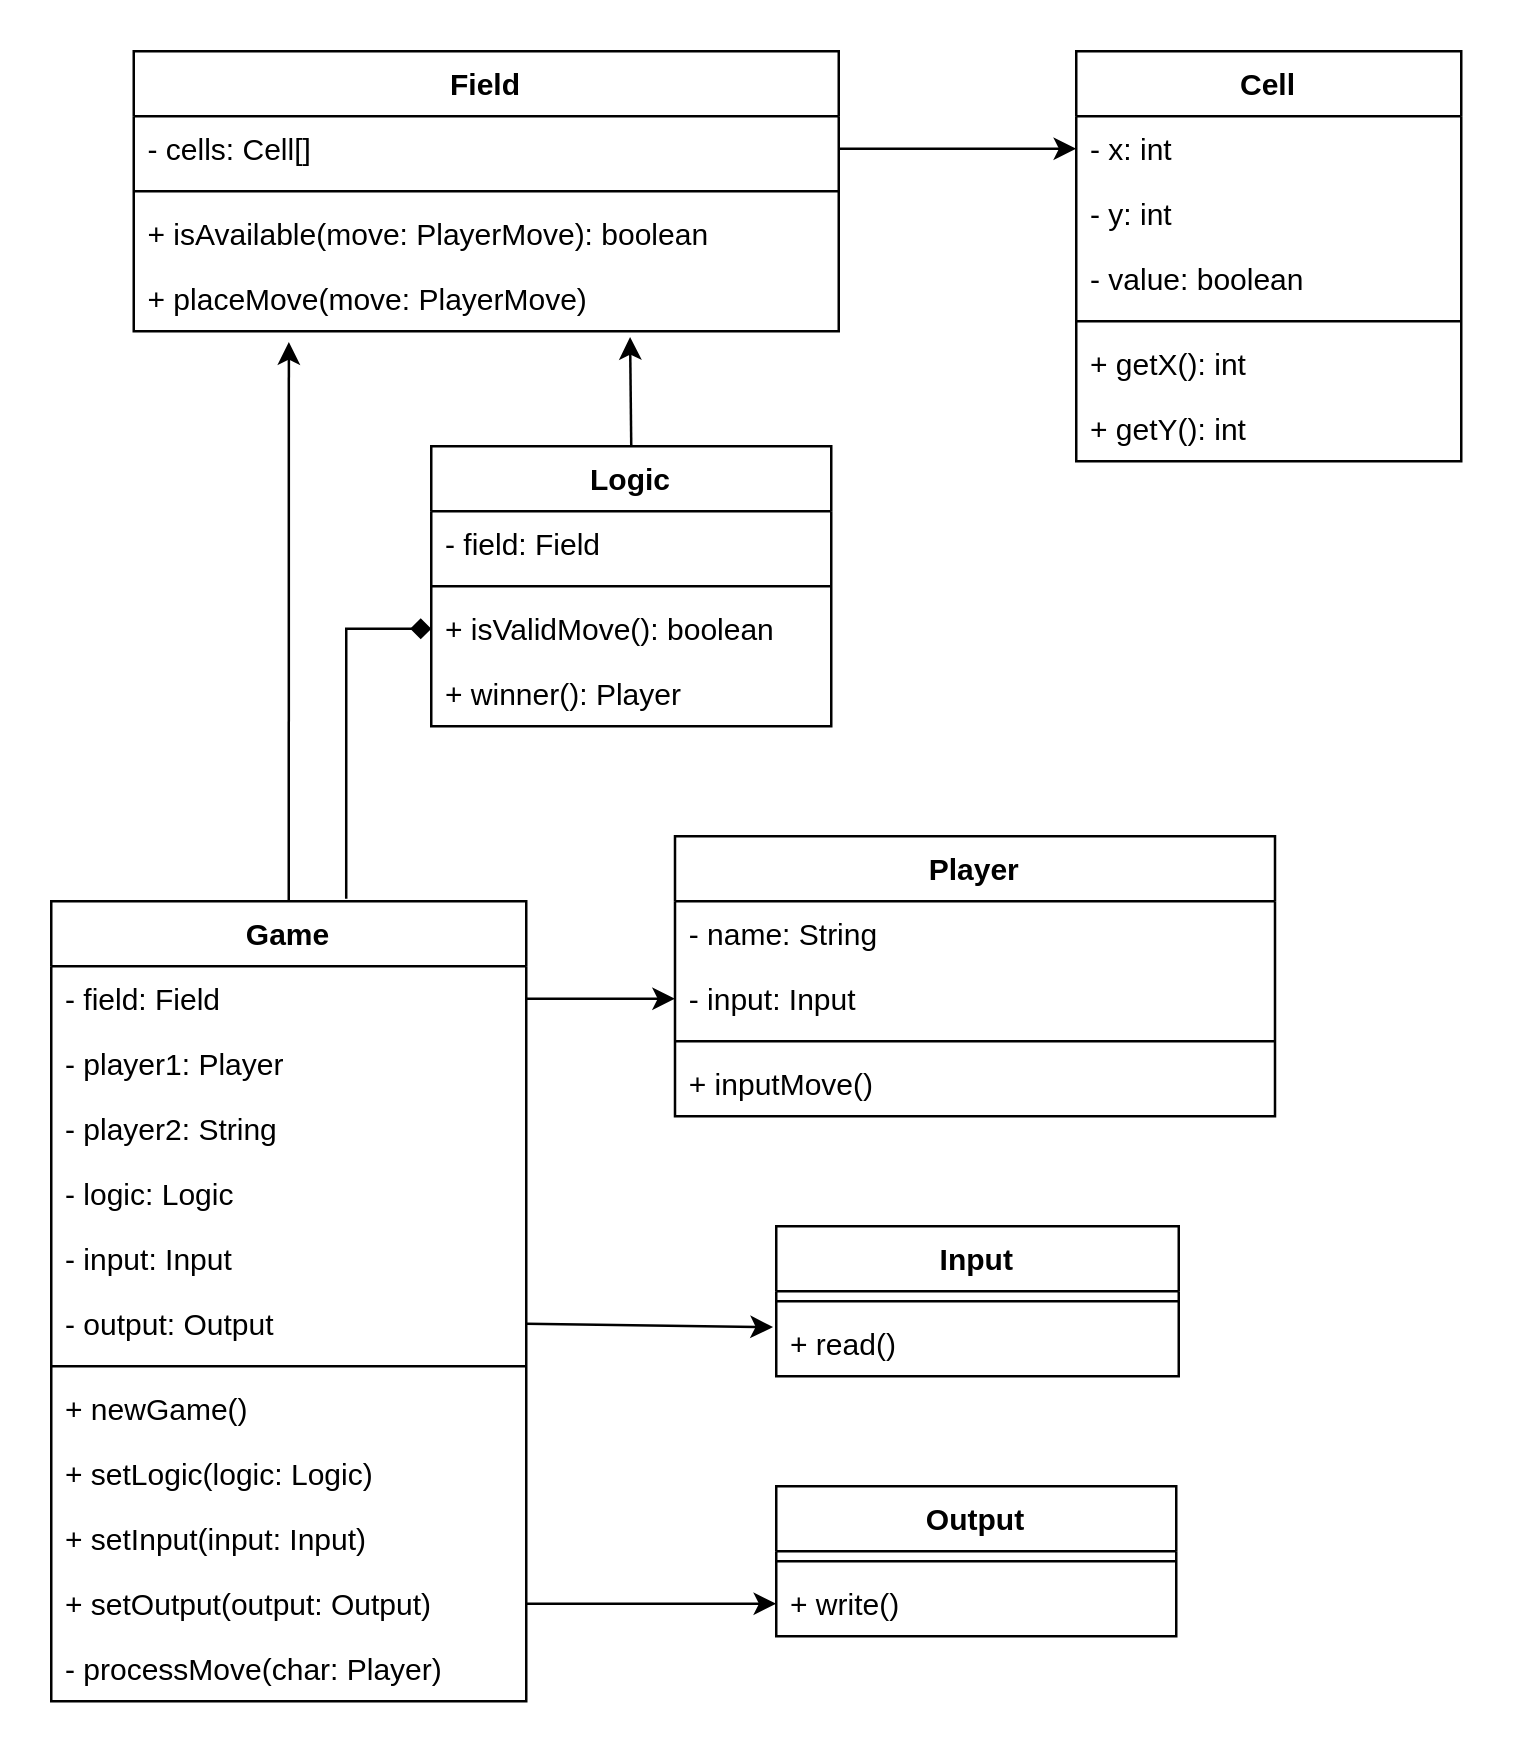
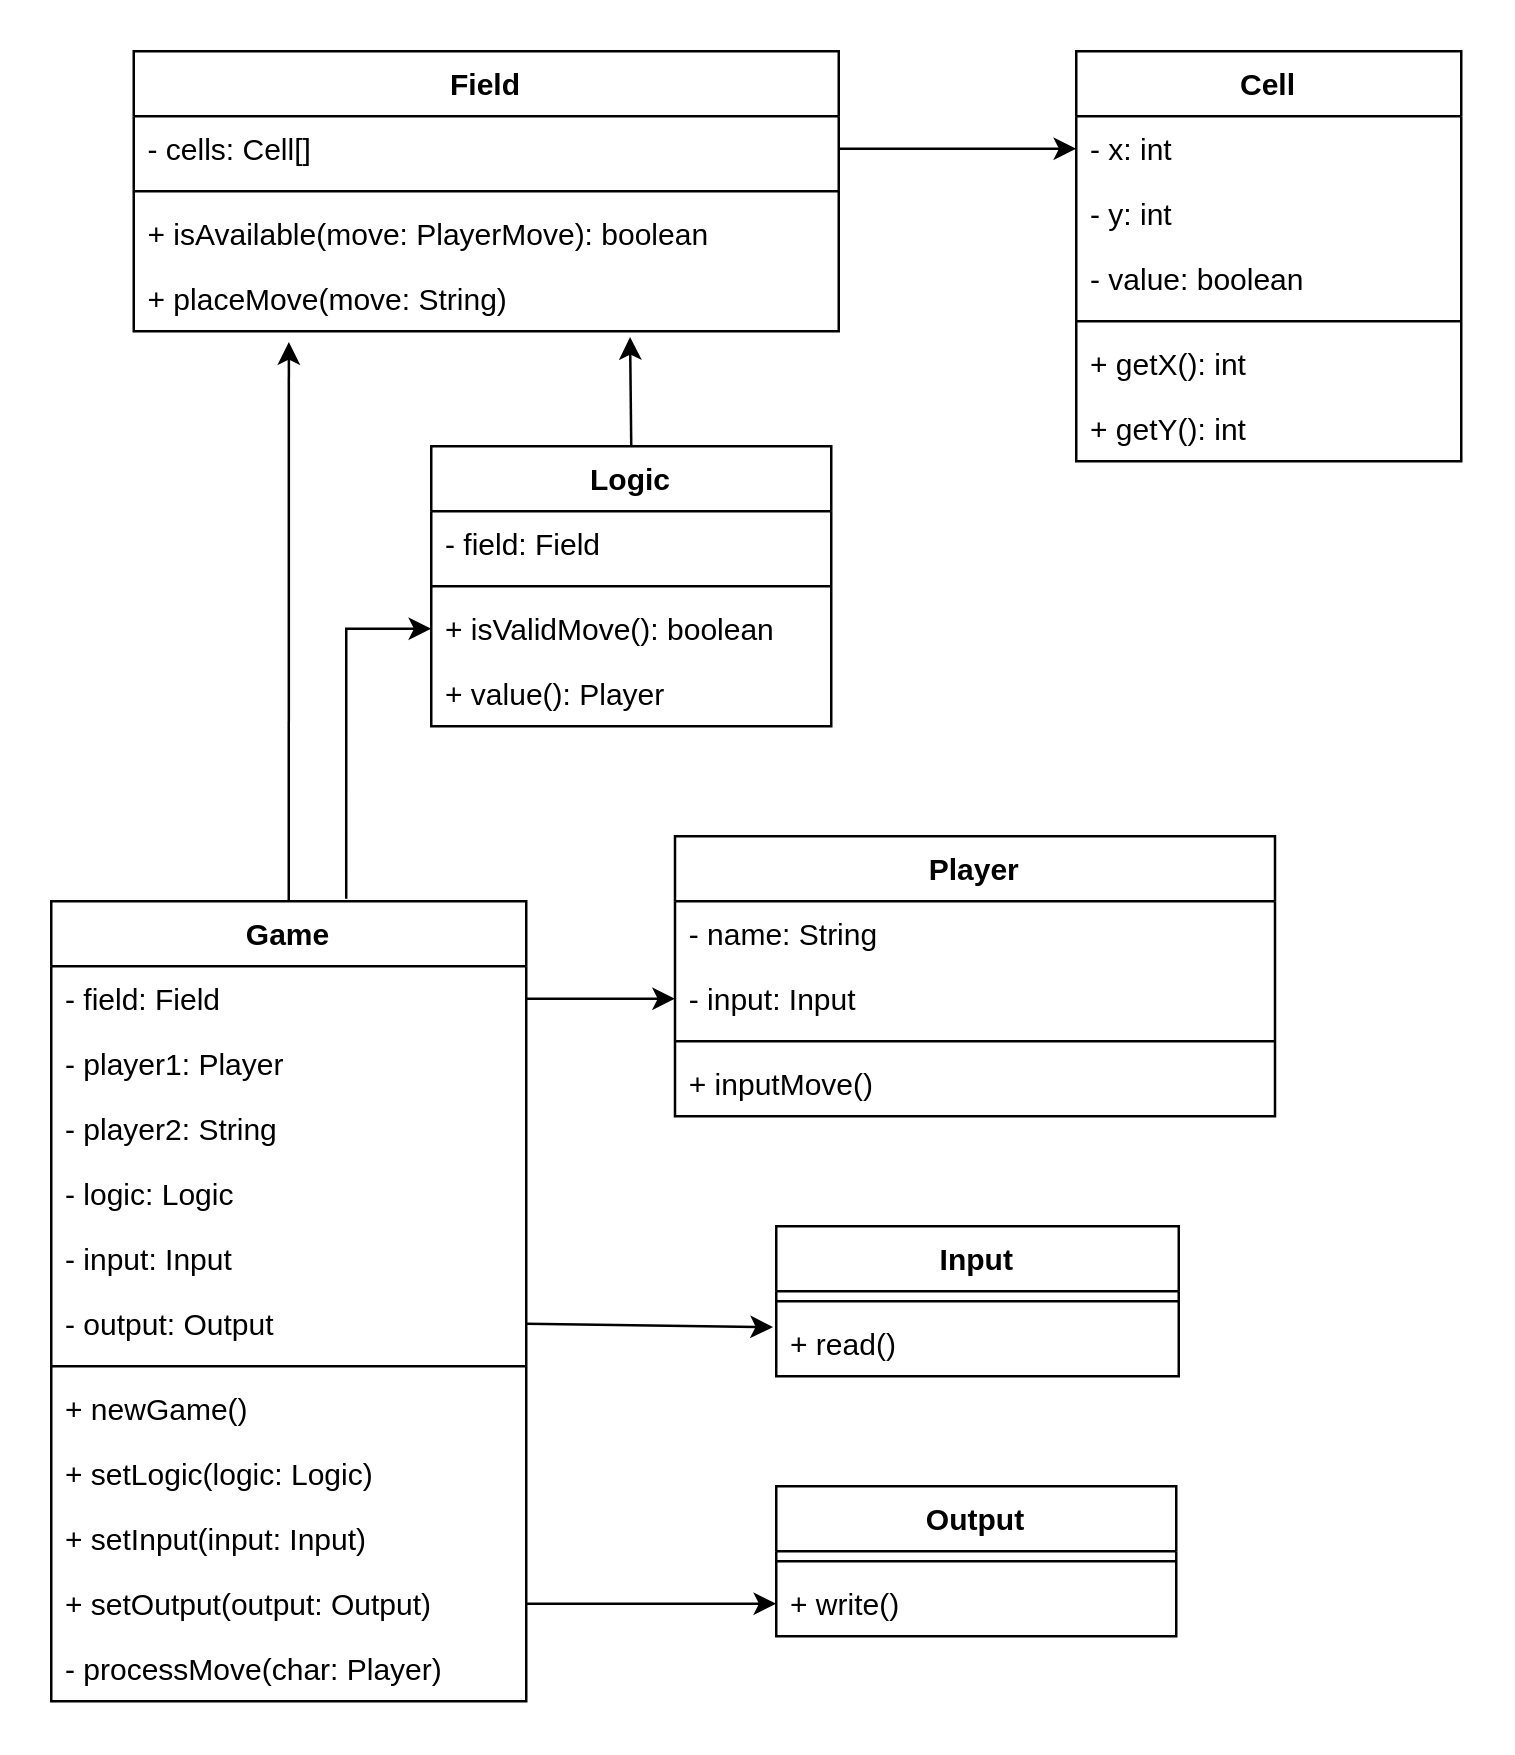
node "+ placeMove(move: PlayerMove)": label "+ placeMove(move: PlayerMove)" -> "+ placeMove(move: String)"
edge "Game" -> "+ isValidMove(): boolean": arrowhead diamond -> classic
node "+ winner(): Player": label "+ winner(): Player" -> "+ value(): Player"
